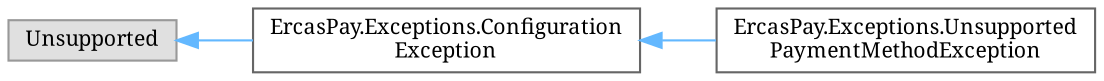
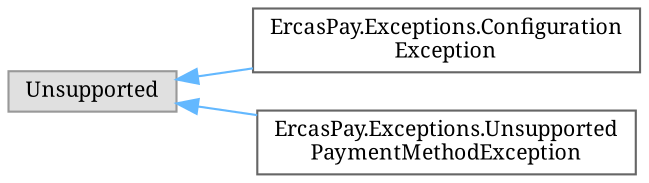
edge "ErcasPay.Exceptions.Unsupported PaymentMethodException" -> "ErcasPay.Exceptions.Configuration Exception": now "ErcasPay.Exceptions.Unsupported PaymentMethodException" -> "Unsupported"
